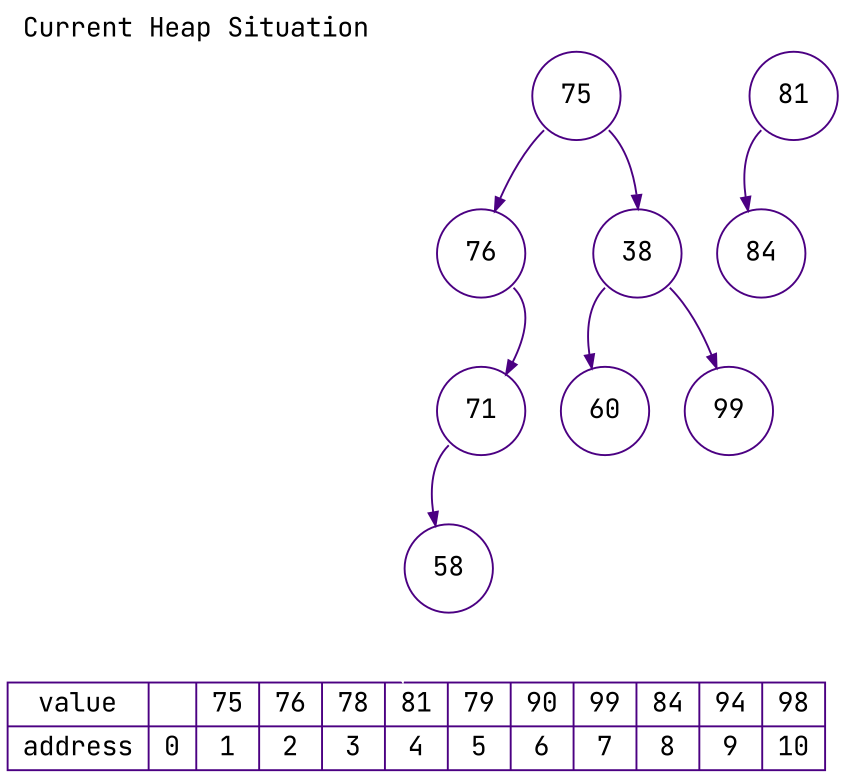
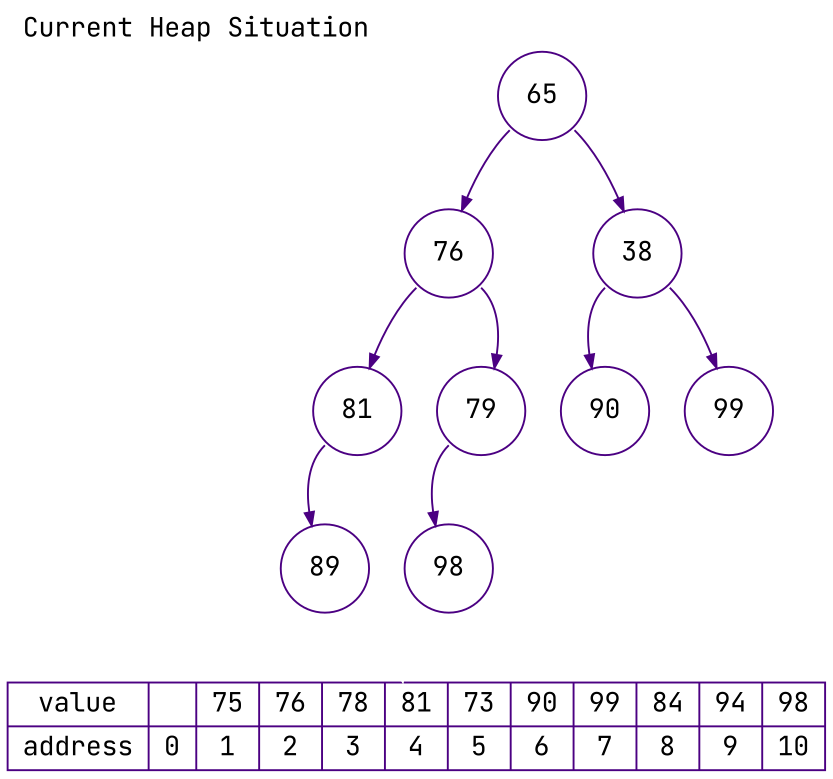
node "75": label "75" -> "65"
node "84": label "84" -> "89"
edge "76" -> "81": added
node "71": label "71" -> "79"
node "60": label "60" -> "90"
node "58": label "58" -> "98"
node "value": text "79" -> "73"
